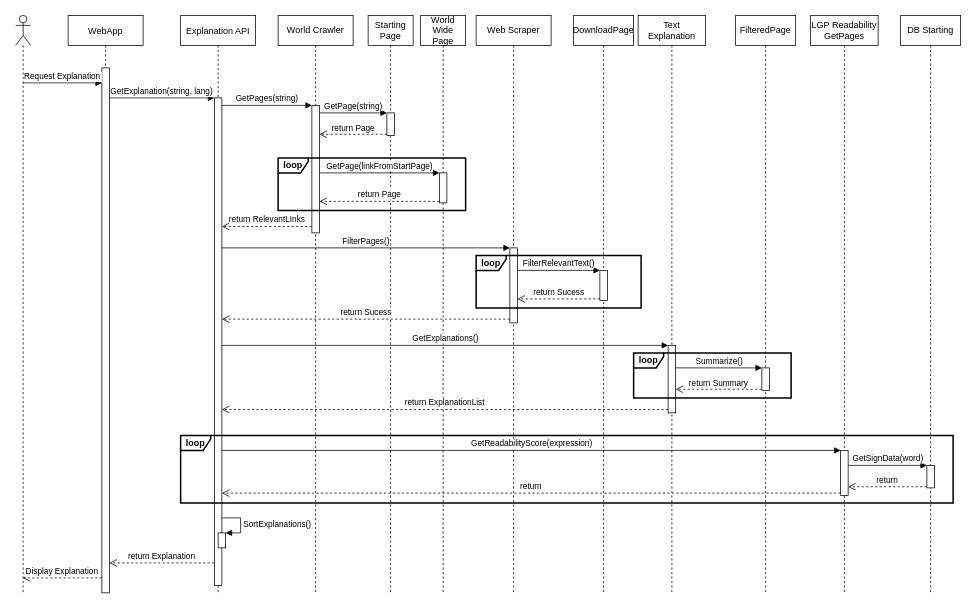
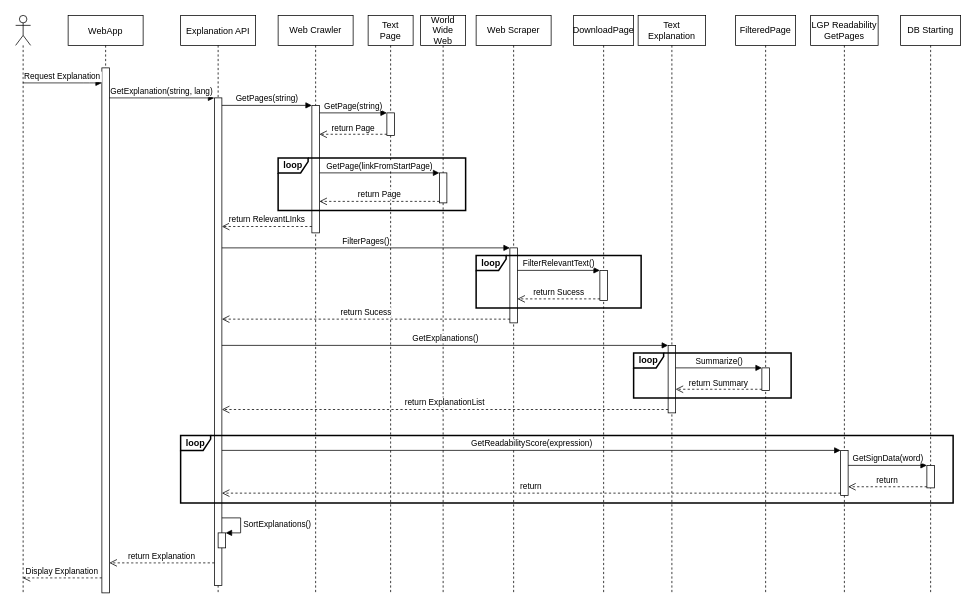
node "World Crawler": label "World Crawler" -> "Web Crawler"
node "Starting Page": label "Starting Page" -> "Text Page"
node "World Wide Page": label "World Wide Page" -> "World Wide Web"
